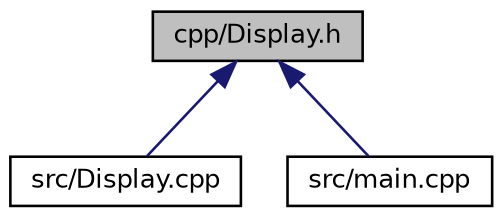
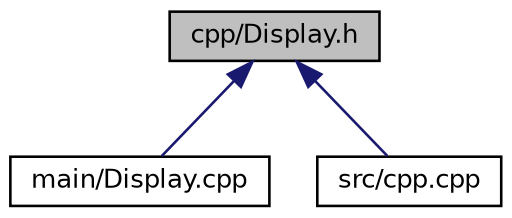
node "src/Display.cpp": label "src/Display.cpp" -> "main/Display.cpp"
node "src/main.cpp": label "src/main.cpp" -> "src/cpp.cpp"
